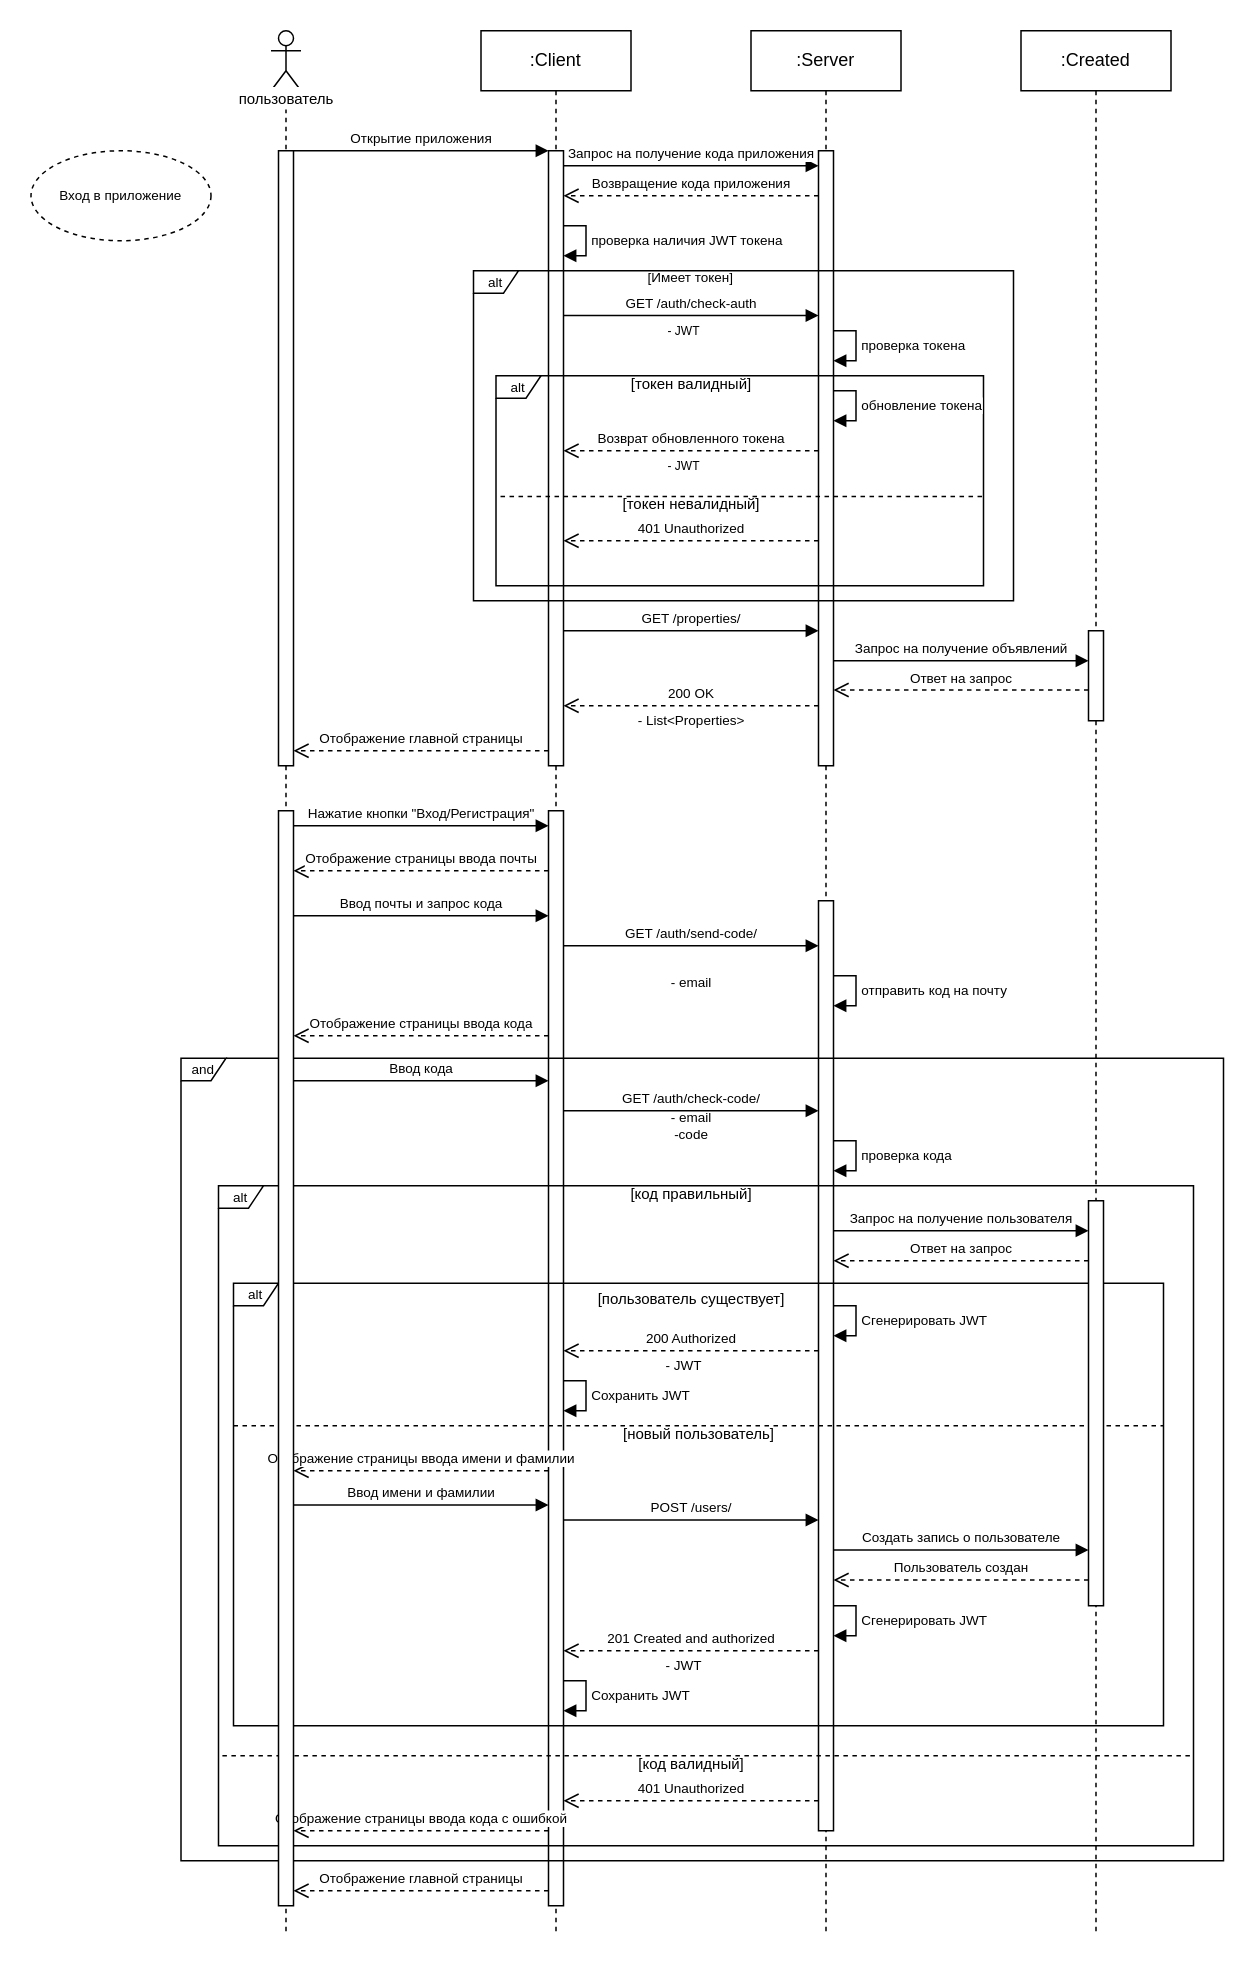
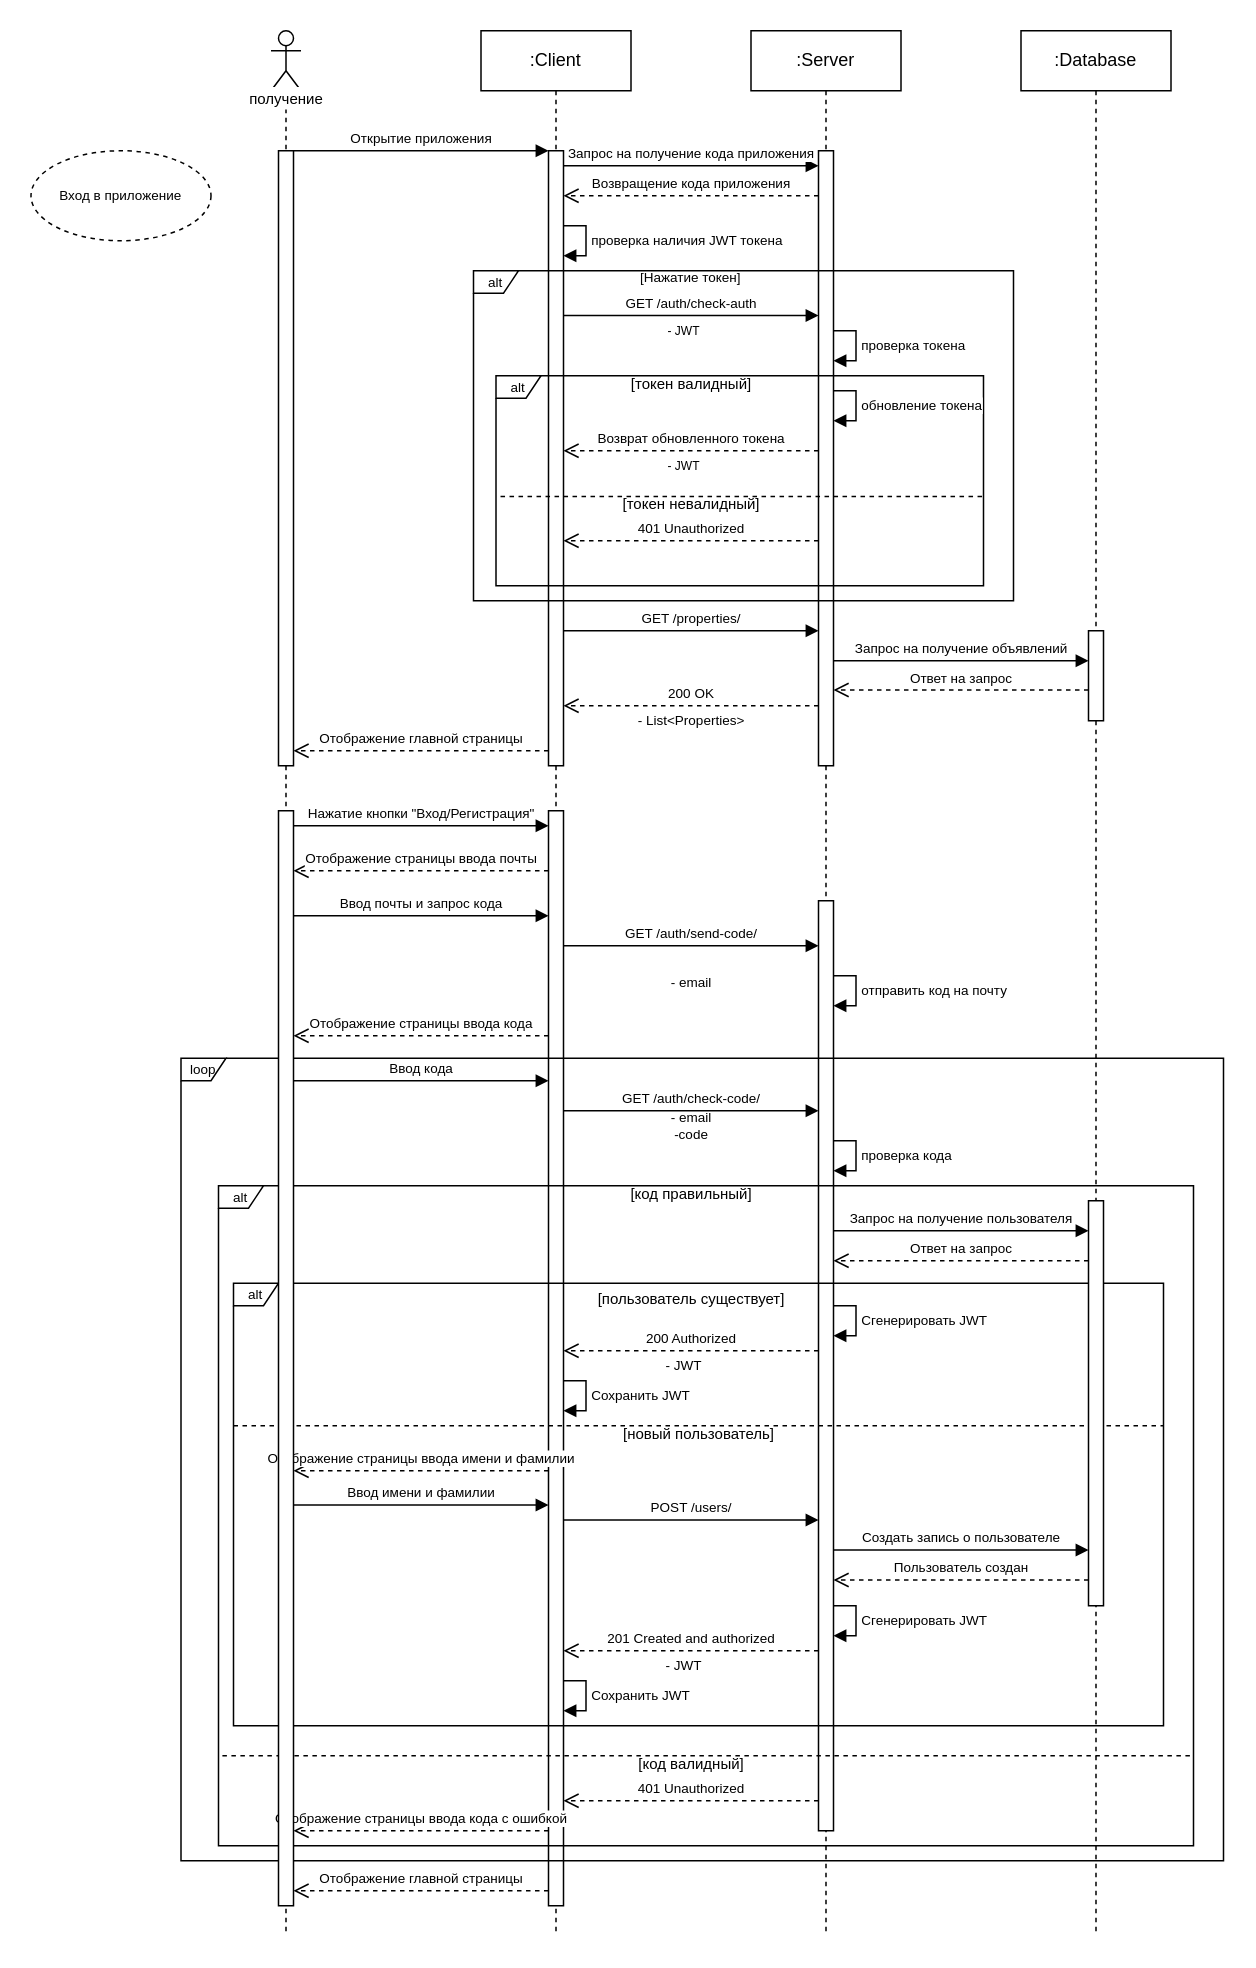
node ":Created": label ":Created" -> ":Database"
node "пользователь": label "пользователь" -> "получение"
node "[Имеет токен]": label "[Имеет токен]" -> "[Нажатие токен]"
node "and": label "and" -> "loop"
